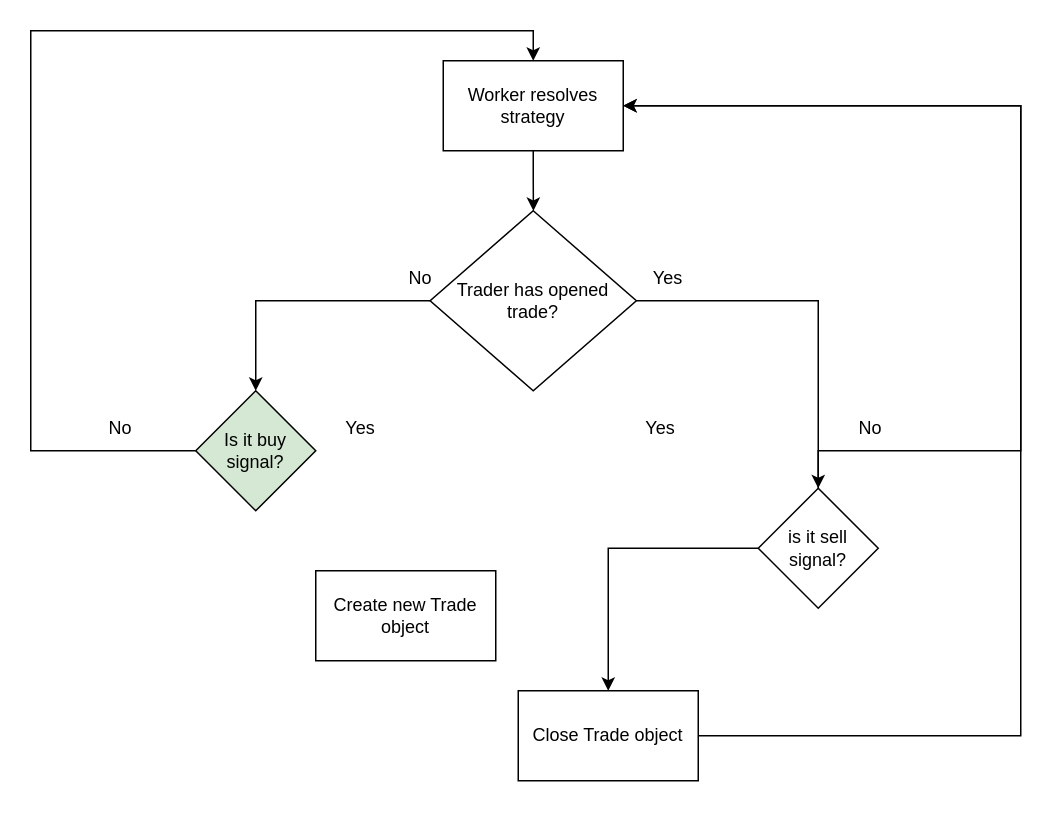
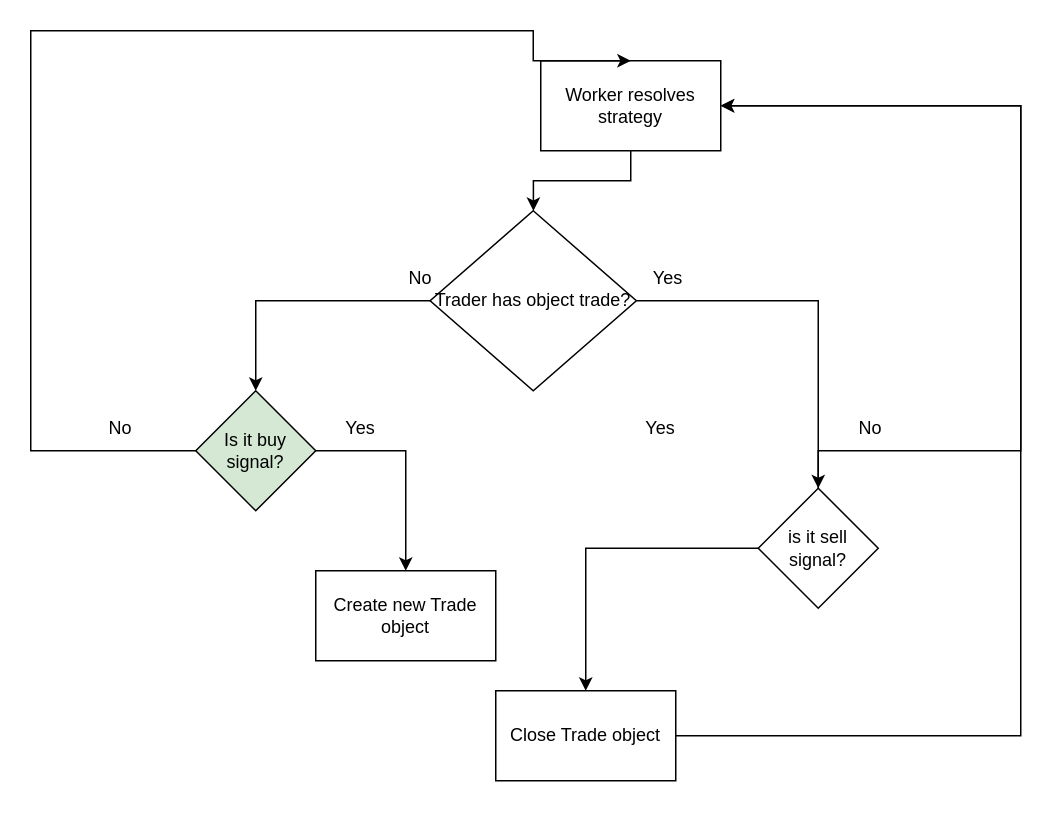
node "Worker resolves strategy": moved (533, 106) -> (631, 106)
node "Trader has opened trade?": label "Trader has opened trade?" -> "Trader has object trade?"
edge "Is it buy signal?" -> "Create new Trade object": added
node "Close Trade object": moved (608, 736) -> (586, 736)
